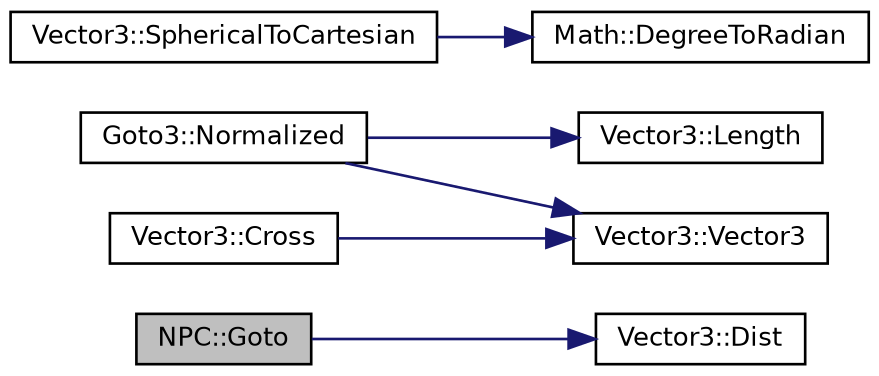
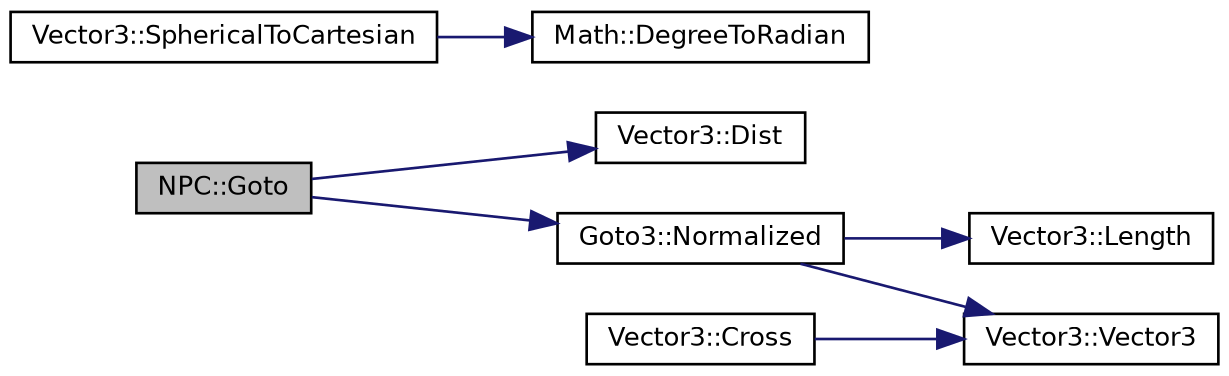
edge "NPC::Goto" -> "Goto3::Normalized": added
